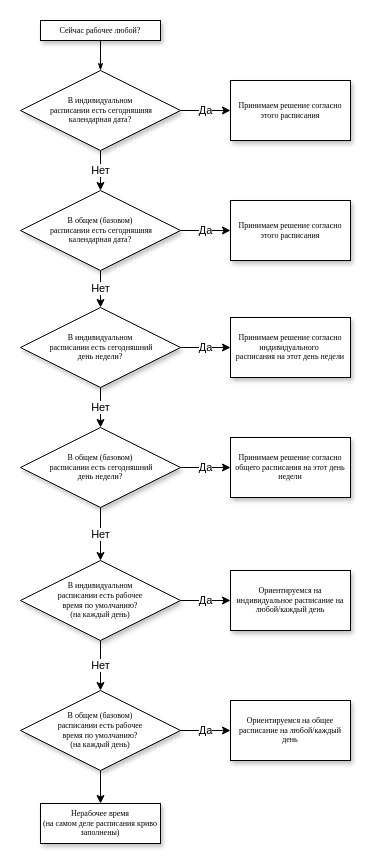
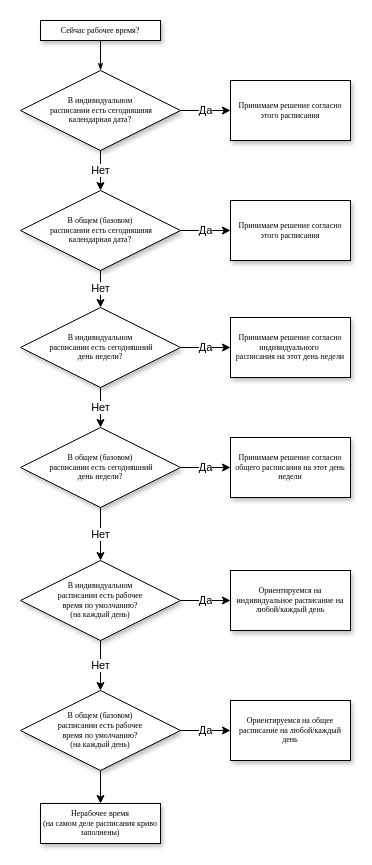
node "Сейчас рабочее любой?": label "Сейчас рабочее любой?" -> "Сейчас рабочее время?"
